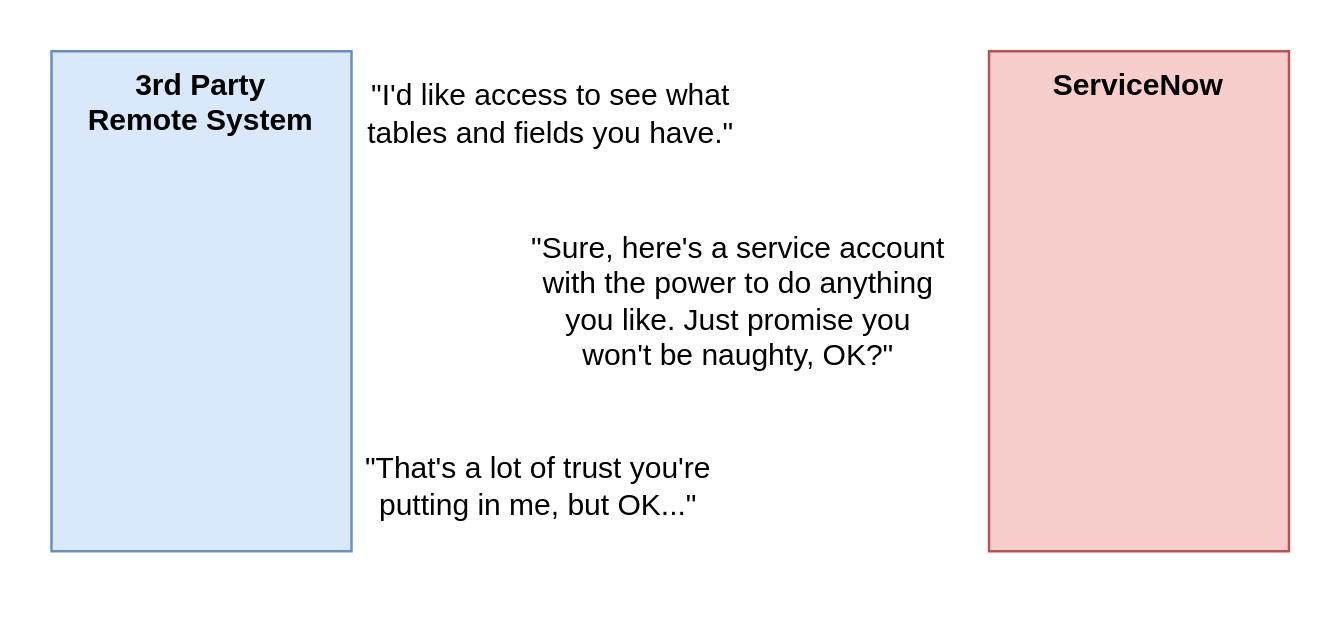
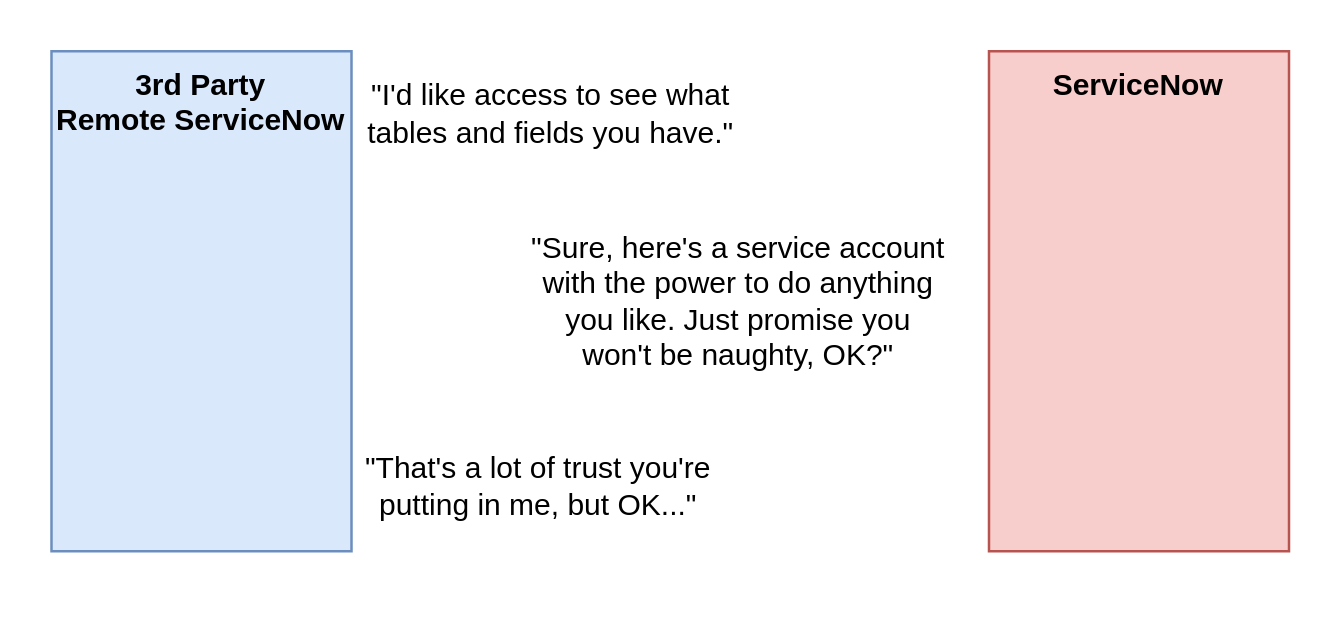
node "3rd Party Remote System": label "3rd Party Remote System" -> "3rd Party Remote ServiceNow"
